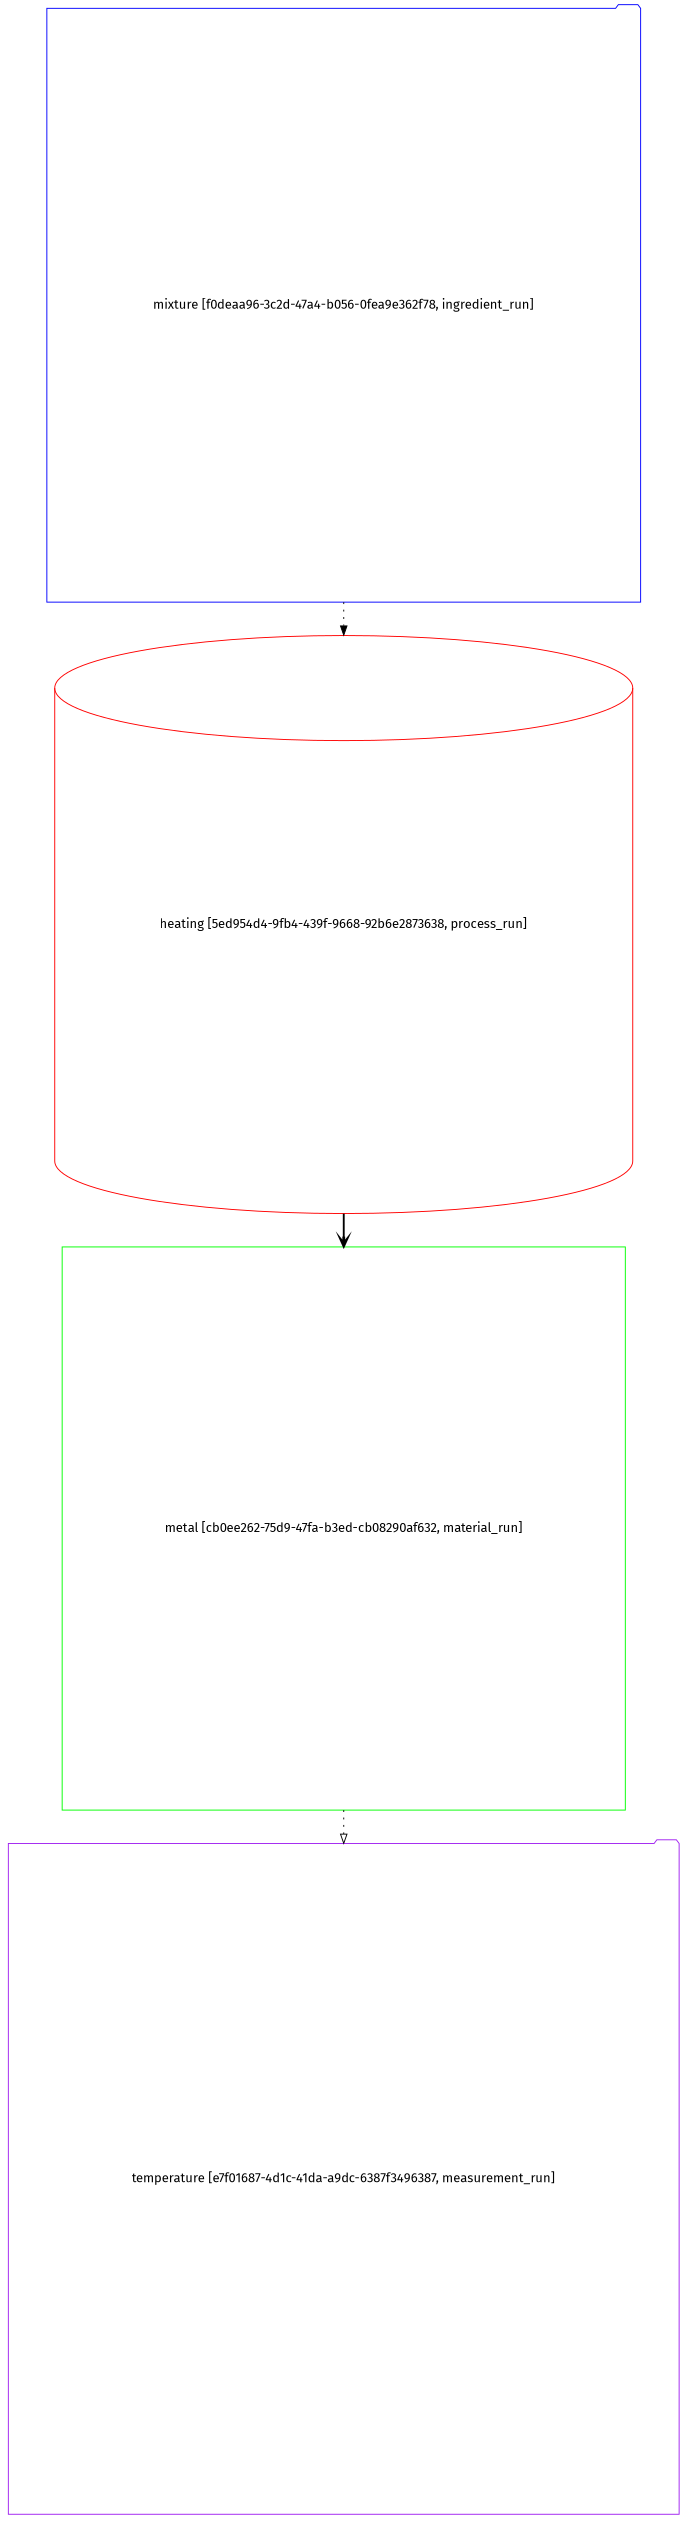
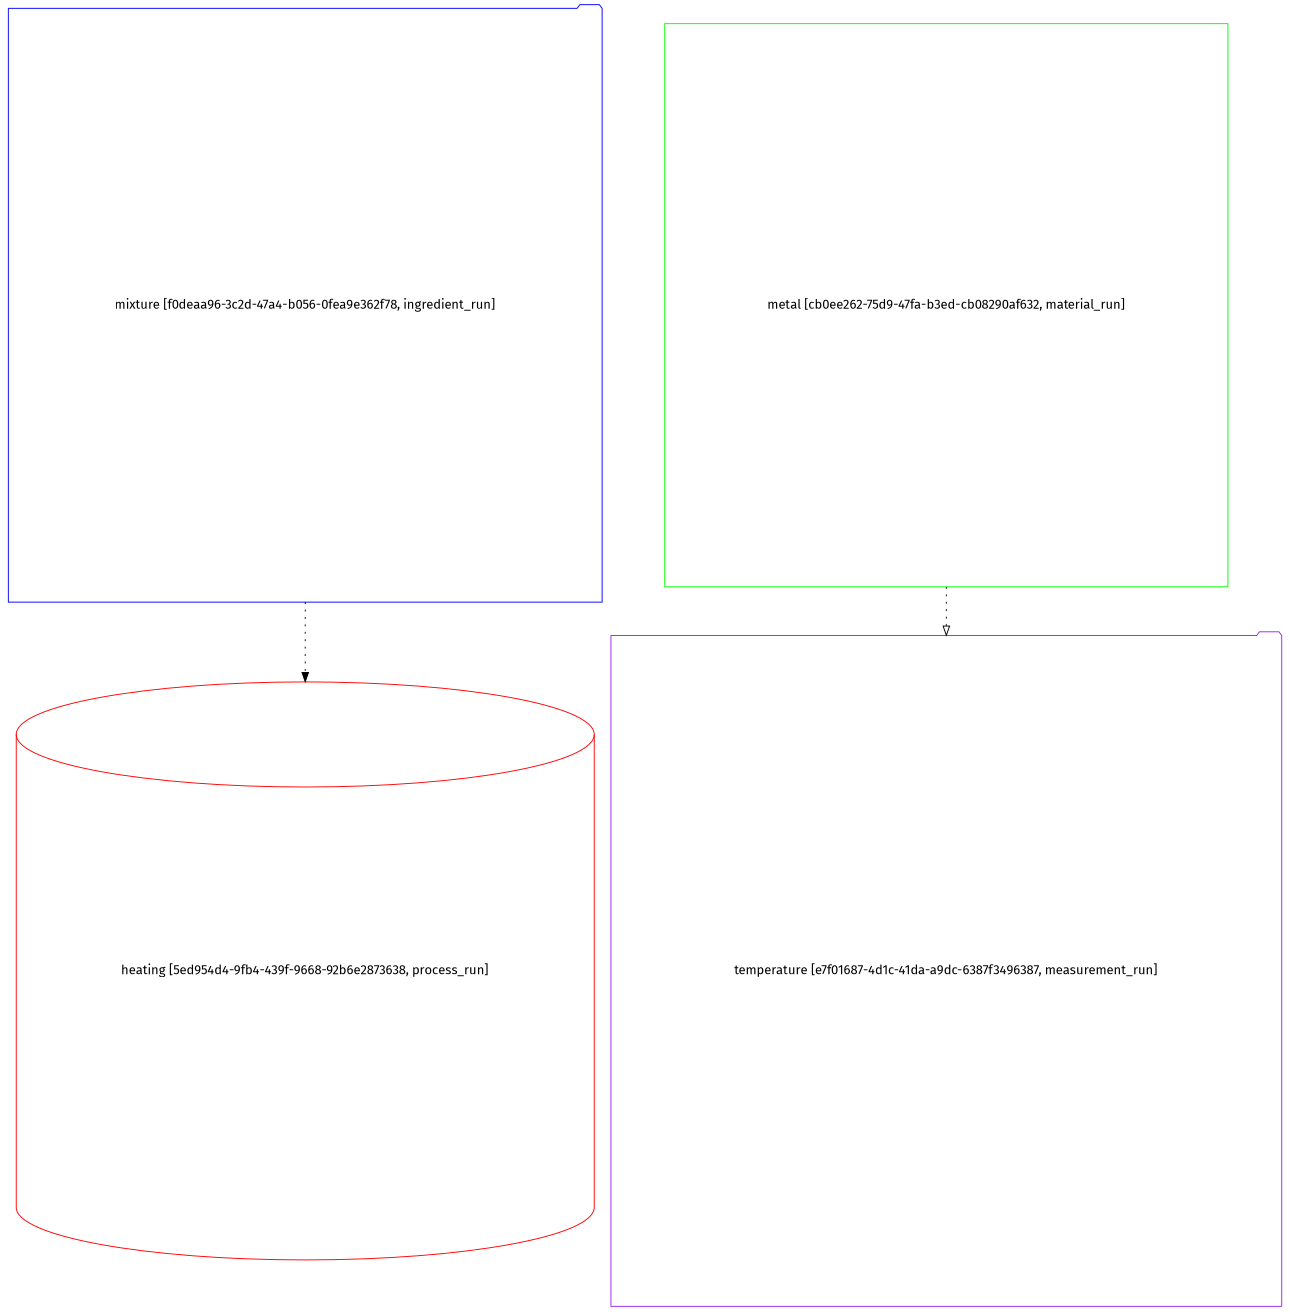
edge "heating [5ed954d4-9fb4-439f-9668-92b6e2873638, process_run]" -> "metal [cb0ee262-75d9-47fa-b3ed-cb08290af632, material_run]": removed
